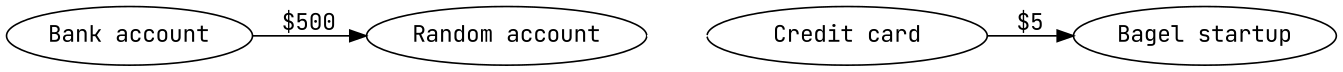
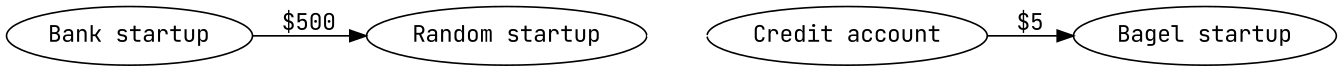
node "Bank account": label "Bank account" -> "Bank startup"
node "Random account": label "Random account" -> "Random startup"
node "Credit card": label "Credit card" -> "Credit account"
